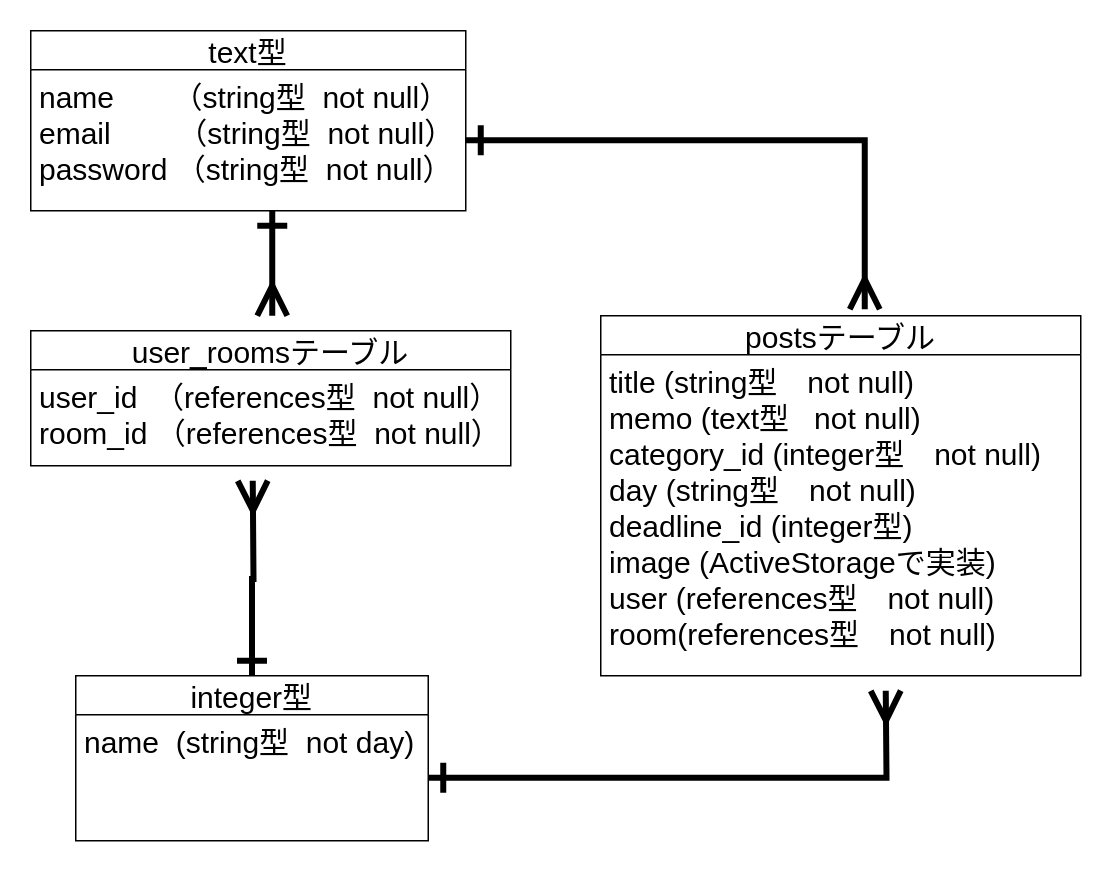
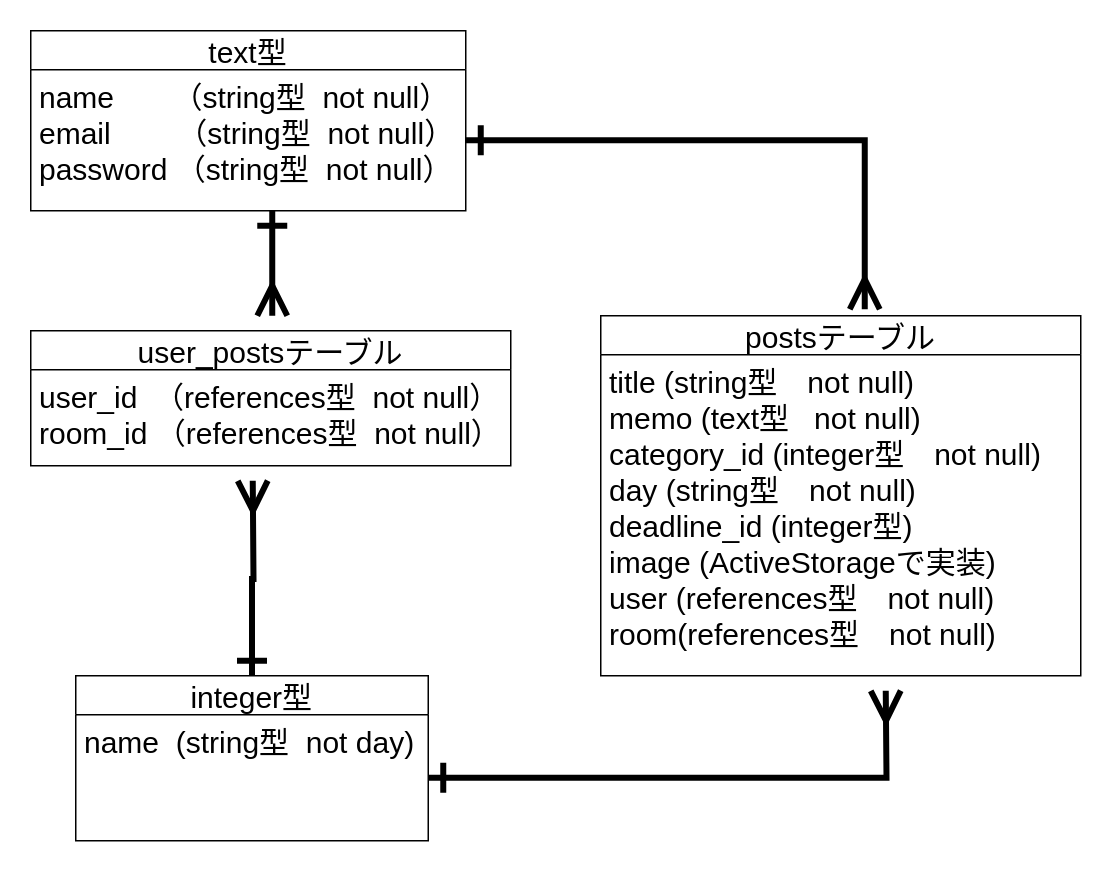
node "user_roomsテーブル": label "user_roomsテーブル" -> "user_postsテーブル"
